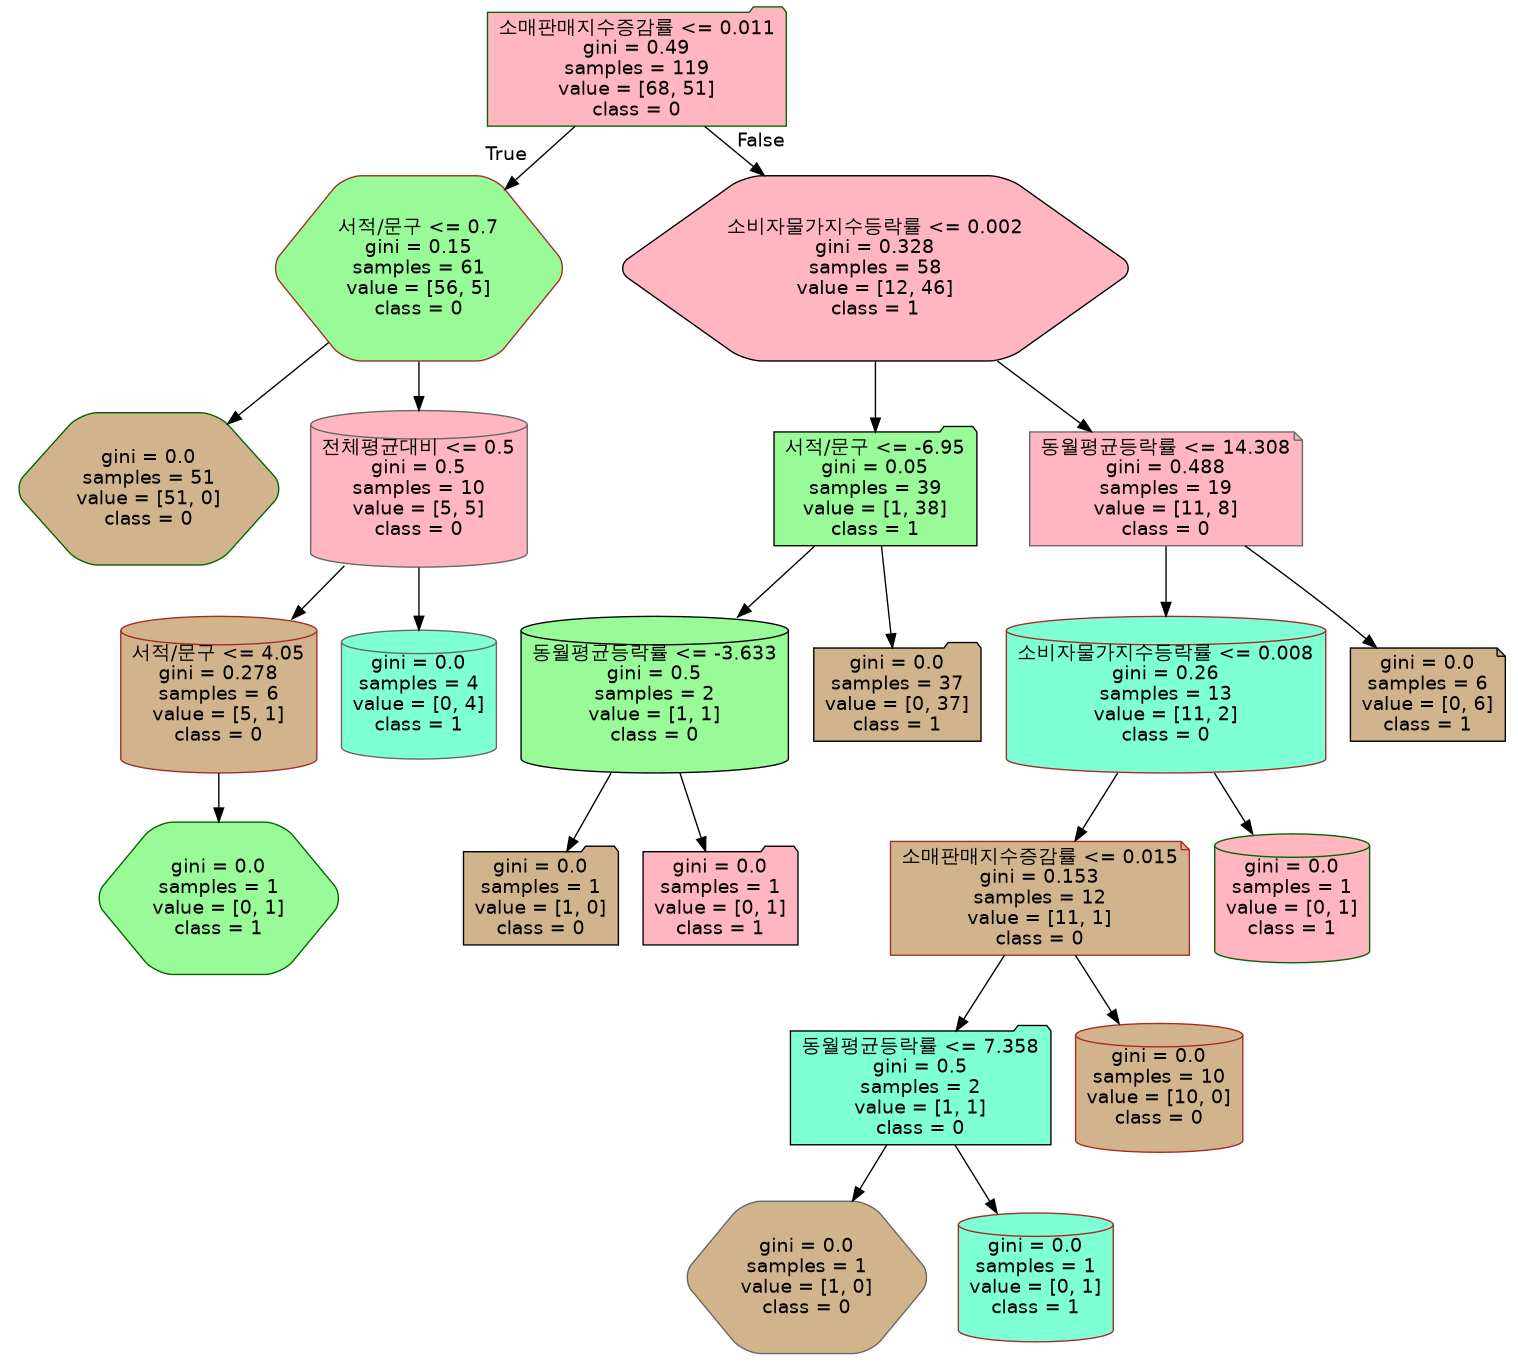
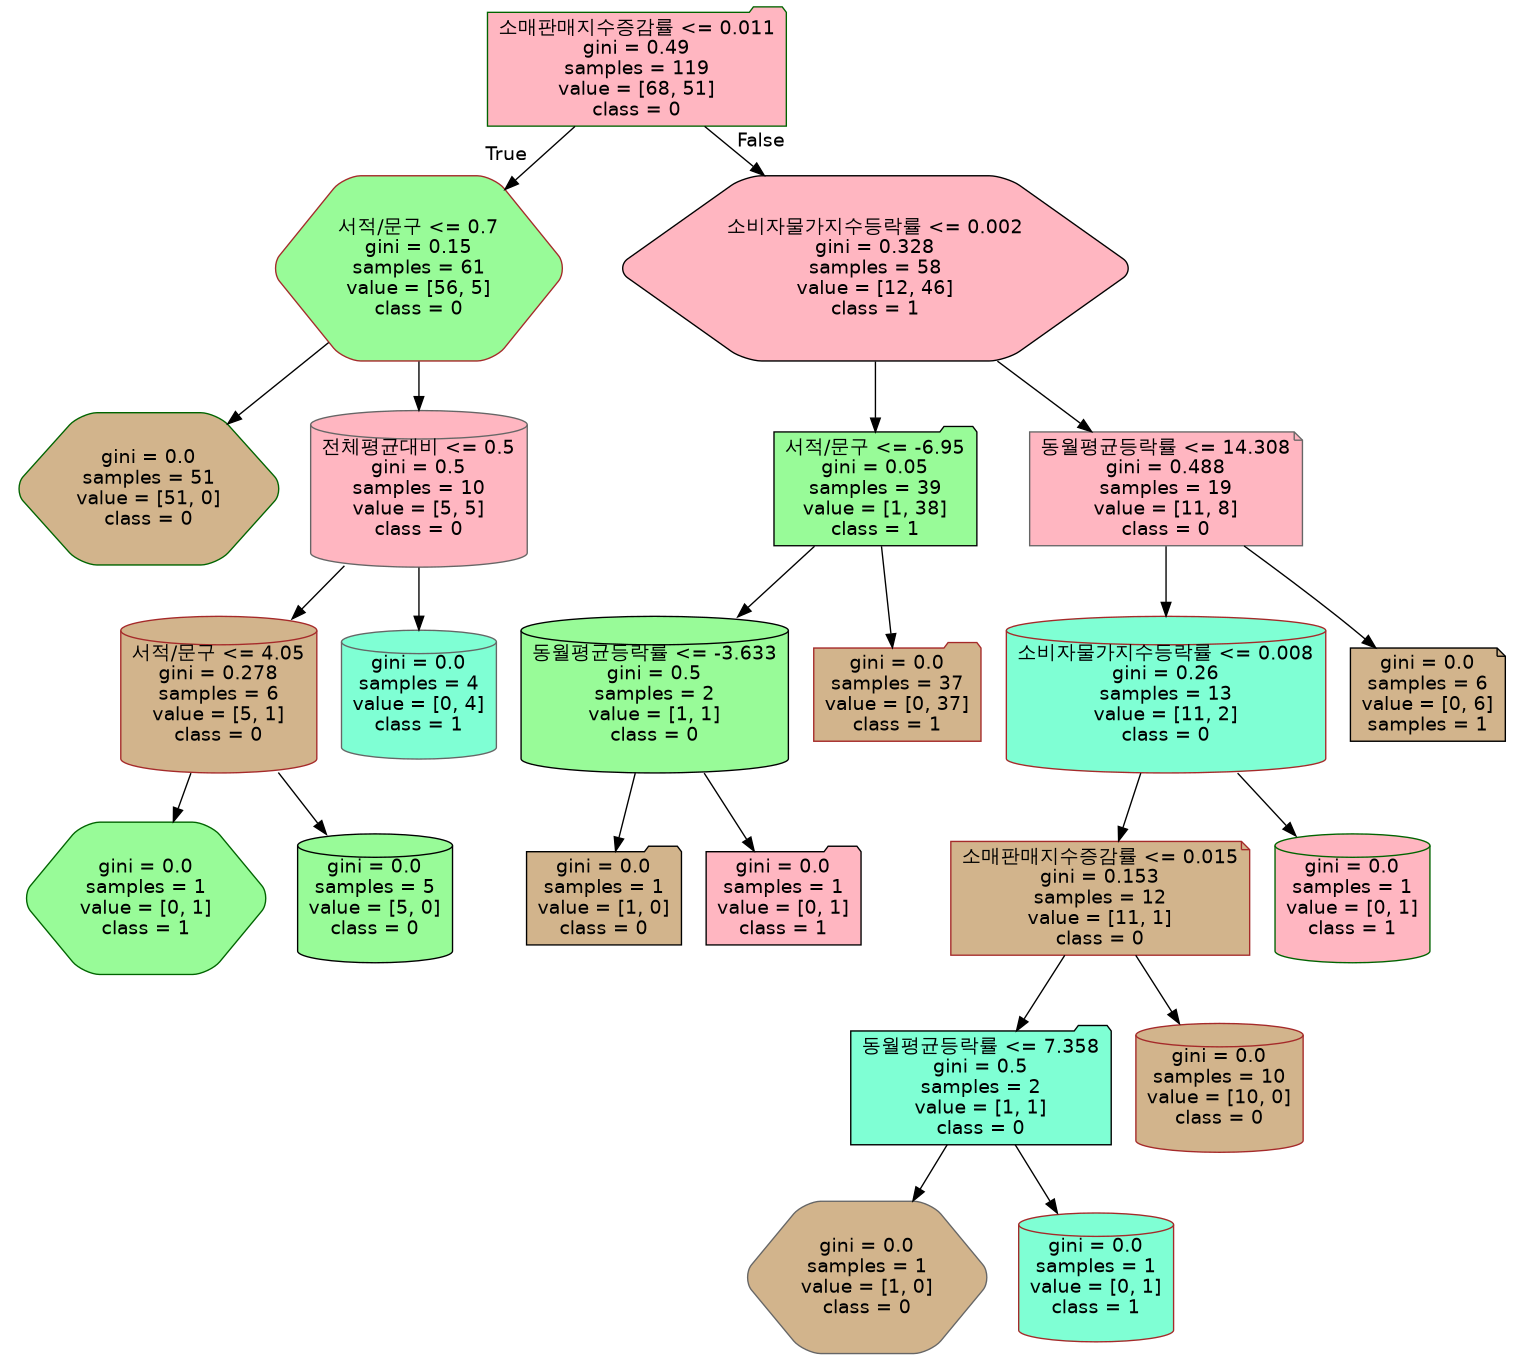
node "gini = 0.0 samples = 37 value = [0, 37] class = 1": color black -> brown
node "gini = 0.0 samples = 6 value = [0, 6] class = 1": label "gini = 0.0 samples = 6 value = [0, 6] class = 1" -> "gini = 0.0 samples = 6 value = [0, 6] samples = 1"
node "gini = 0.0 samples = 5 value = [5, 0] class = 0": added
